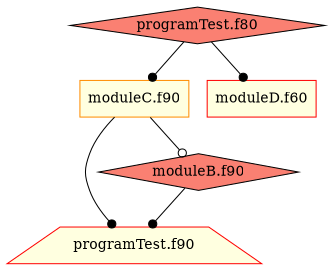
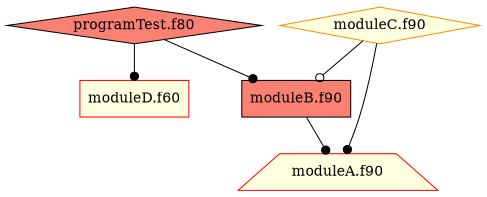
edge "programTest.f80" -> "moduleC.f90": now "programTest.f80" -> "moduleB.f90"
node "moduleC.f90": shape box -> diamond
node "moduleB.f90": shape diamond -> box
node "programTest.f90": label "programTest.f90" -> "moduleA.f90"
